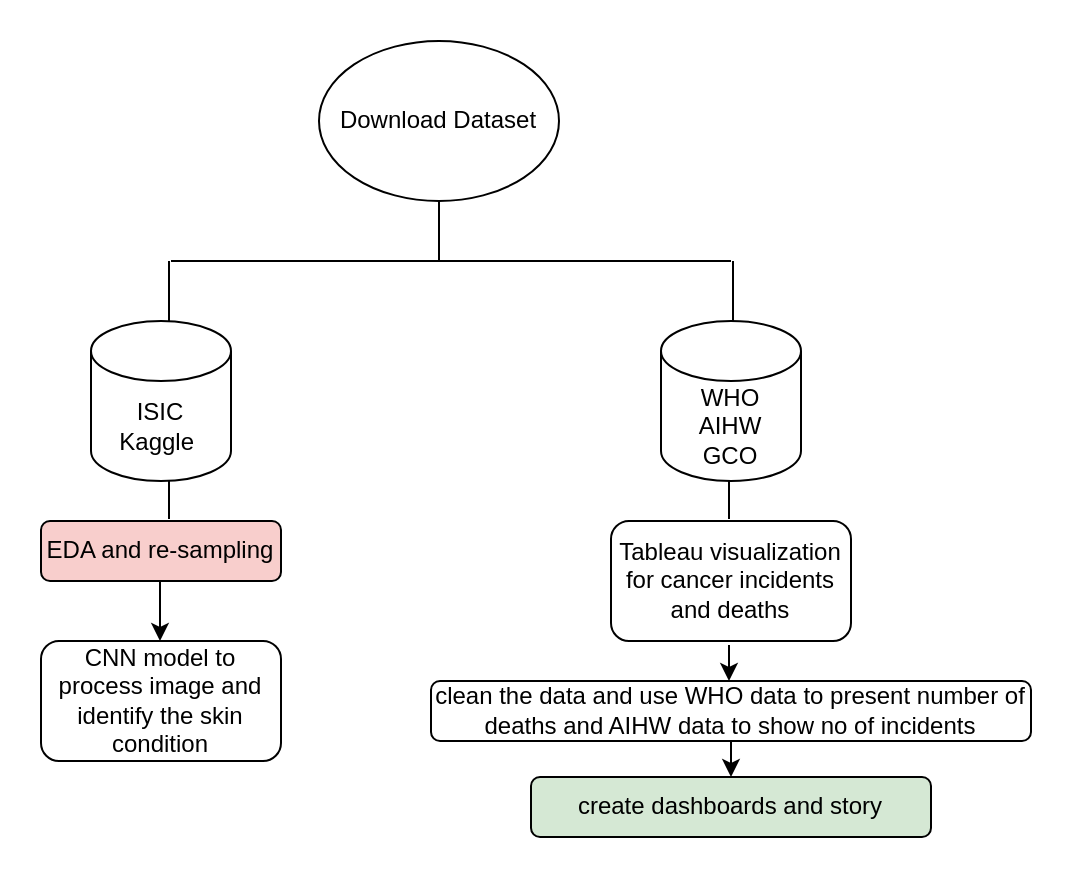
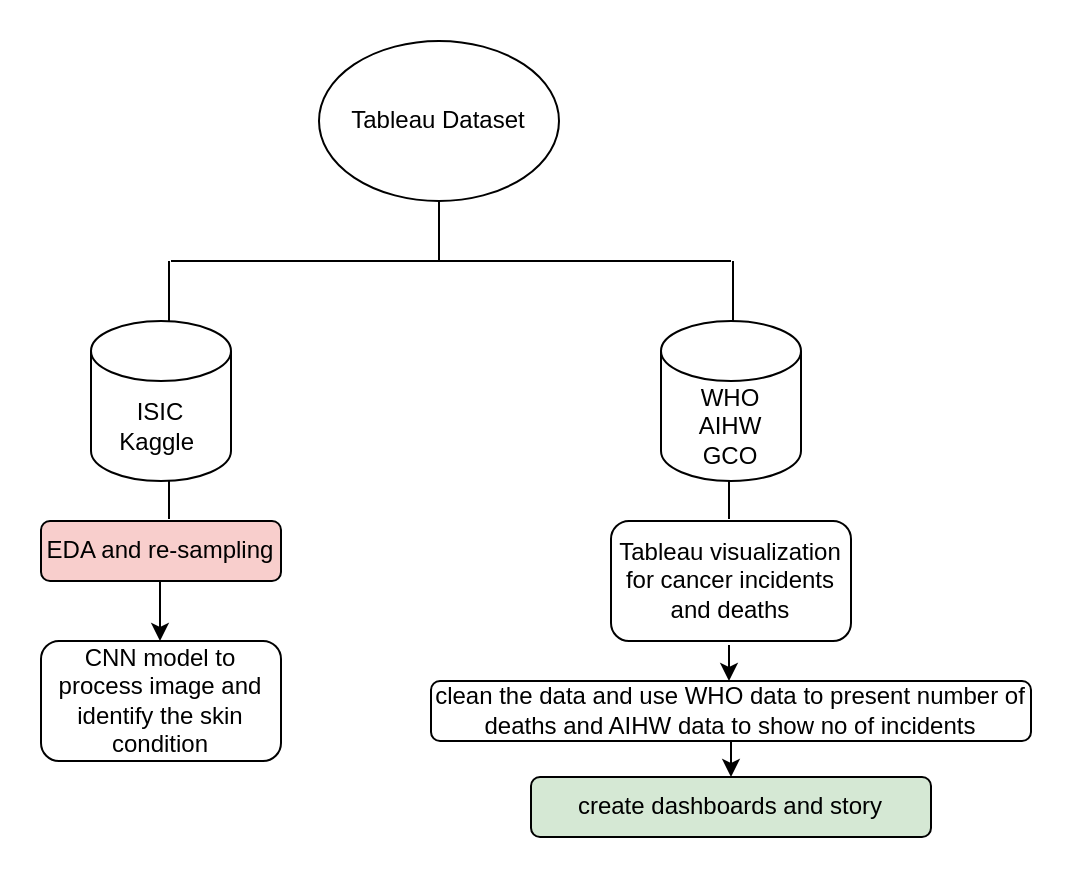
node "Download Dataset": label "Download Dataset" -> "Tableau Dataset"
